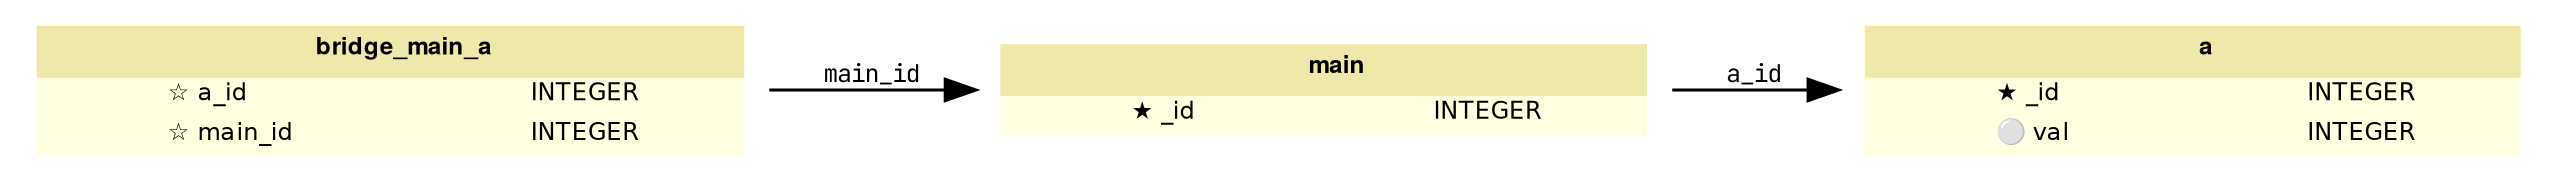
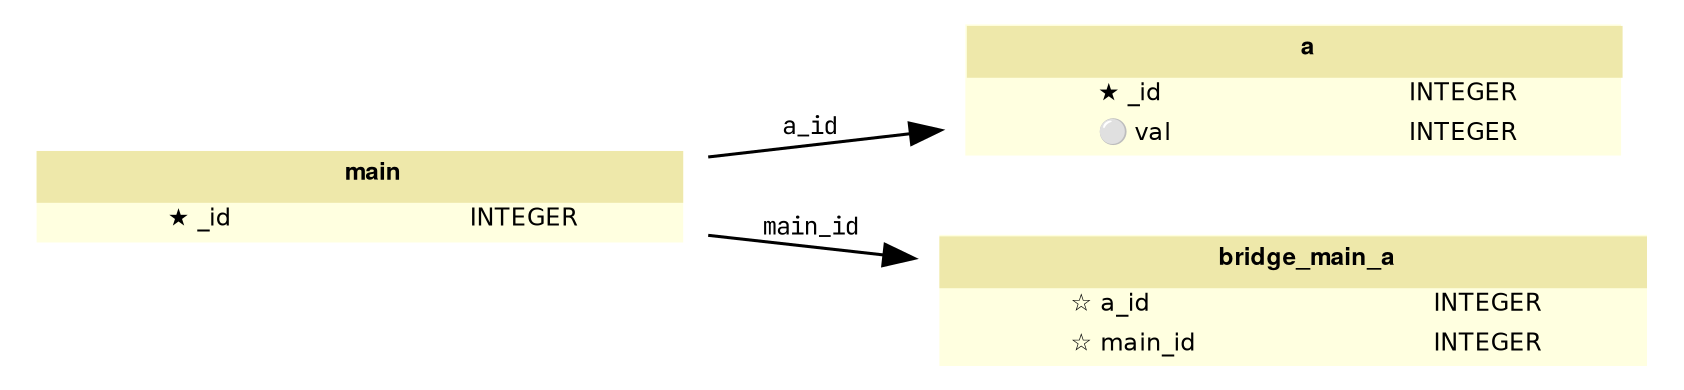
edge "bridge_main_a" -> "main": reversed
